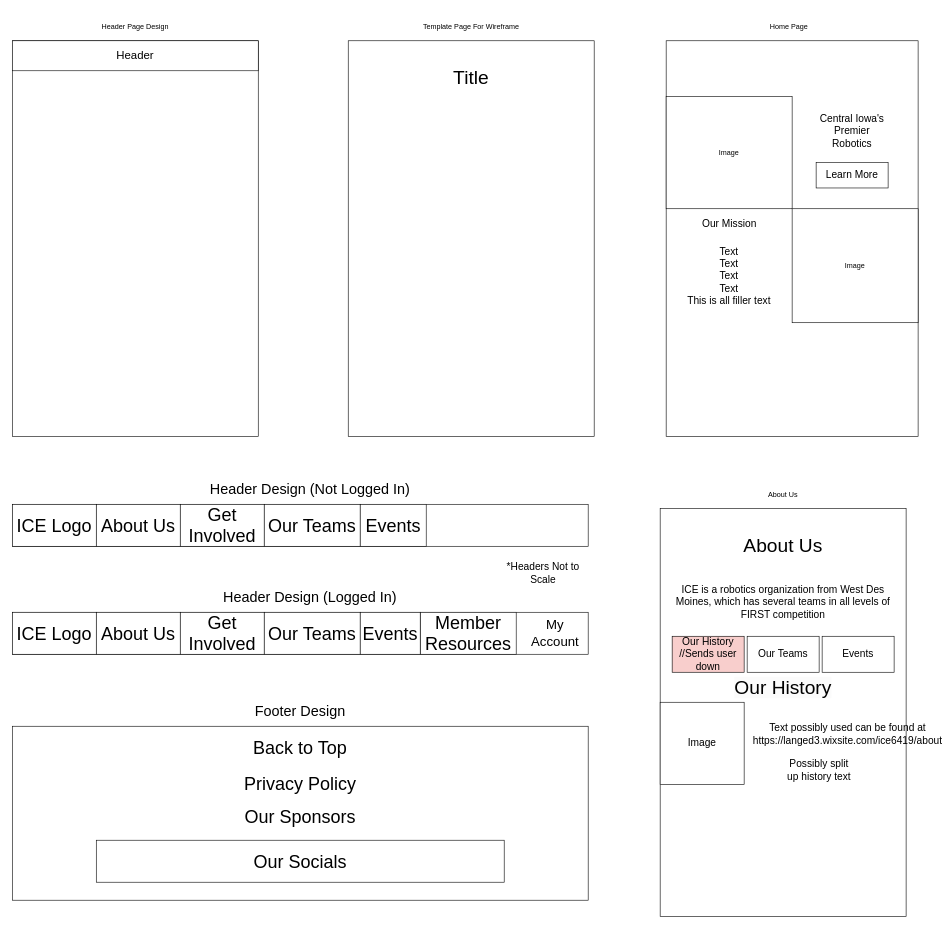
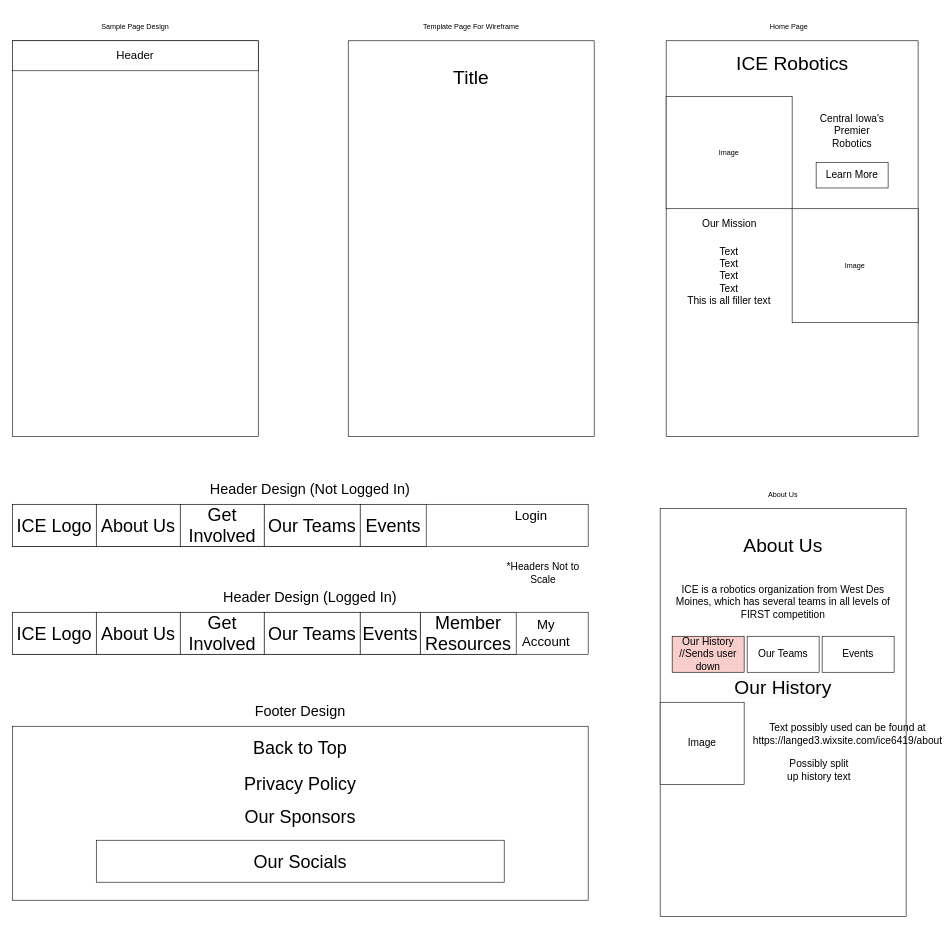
node "Header Page Design": label "Header Page Design" -> "Sample Page Design"
node "ICE Robotics": added
node "Login": added
node "My Account": moved (555, 633) -> (546, 633)
